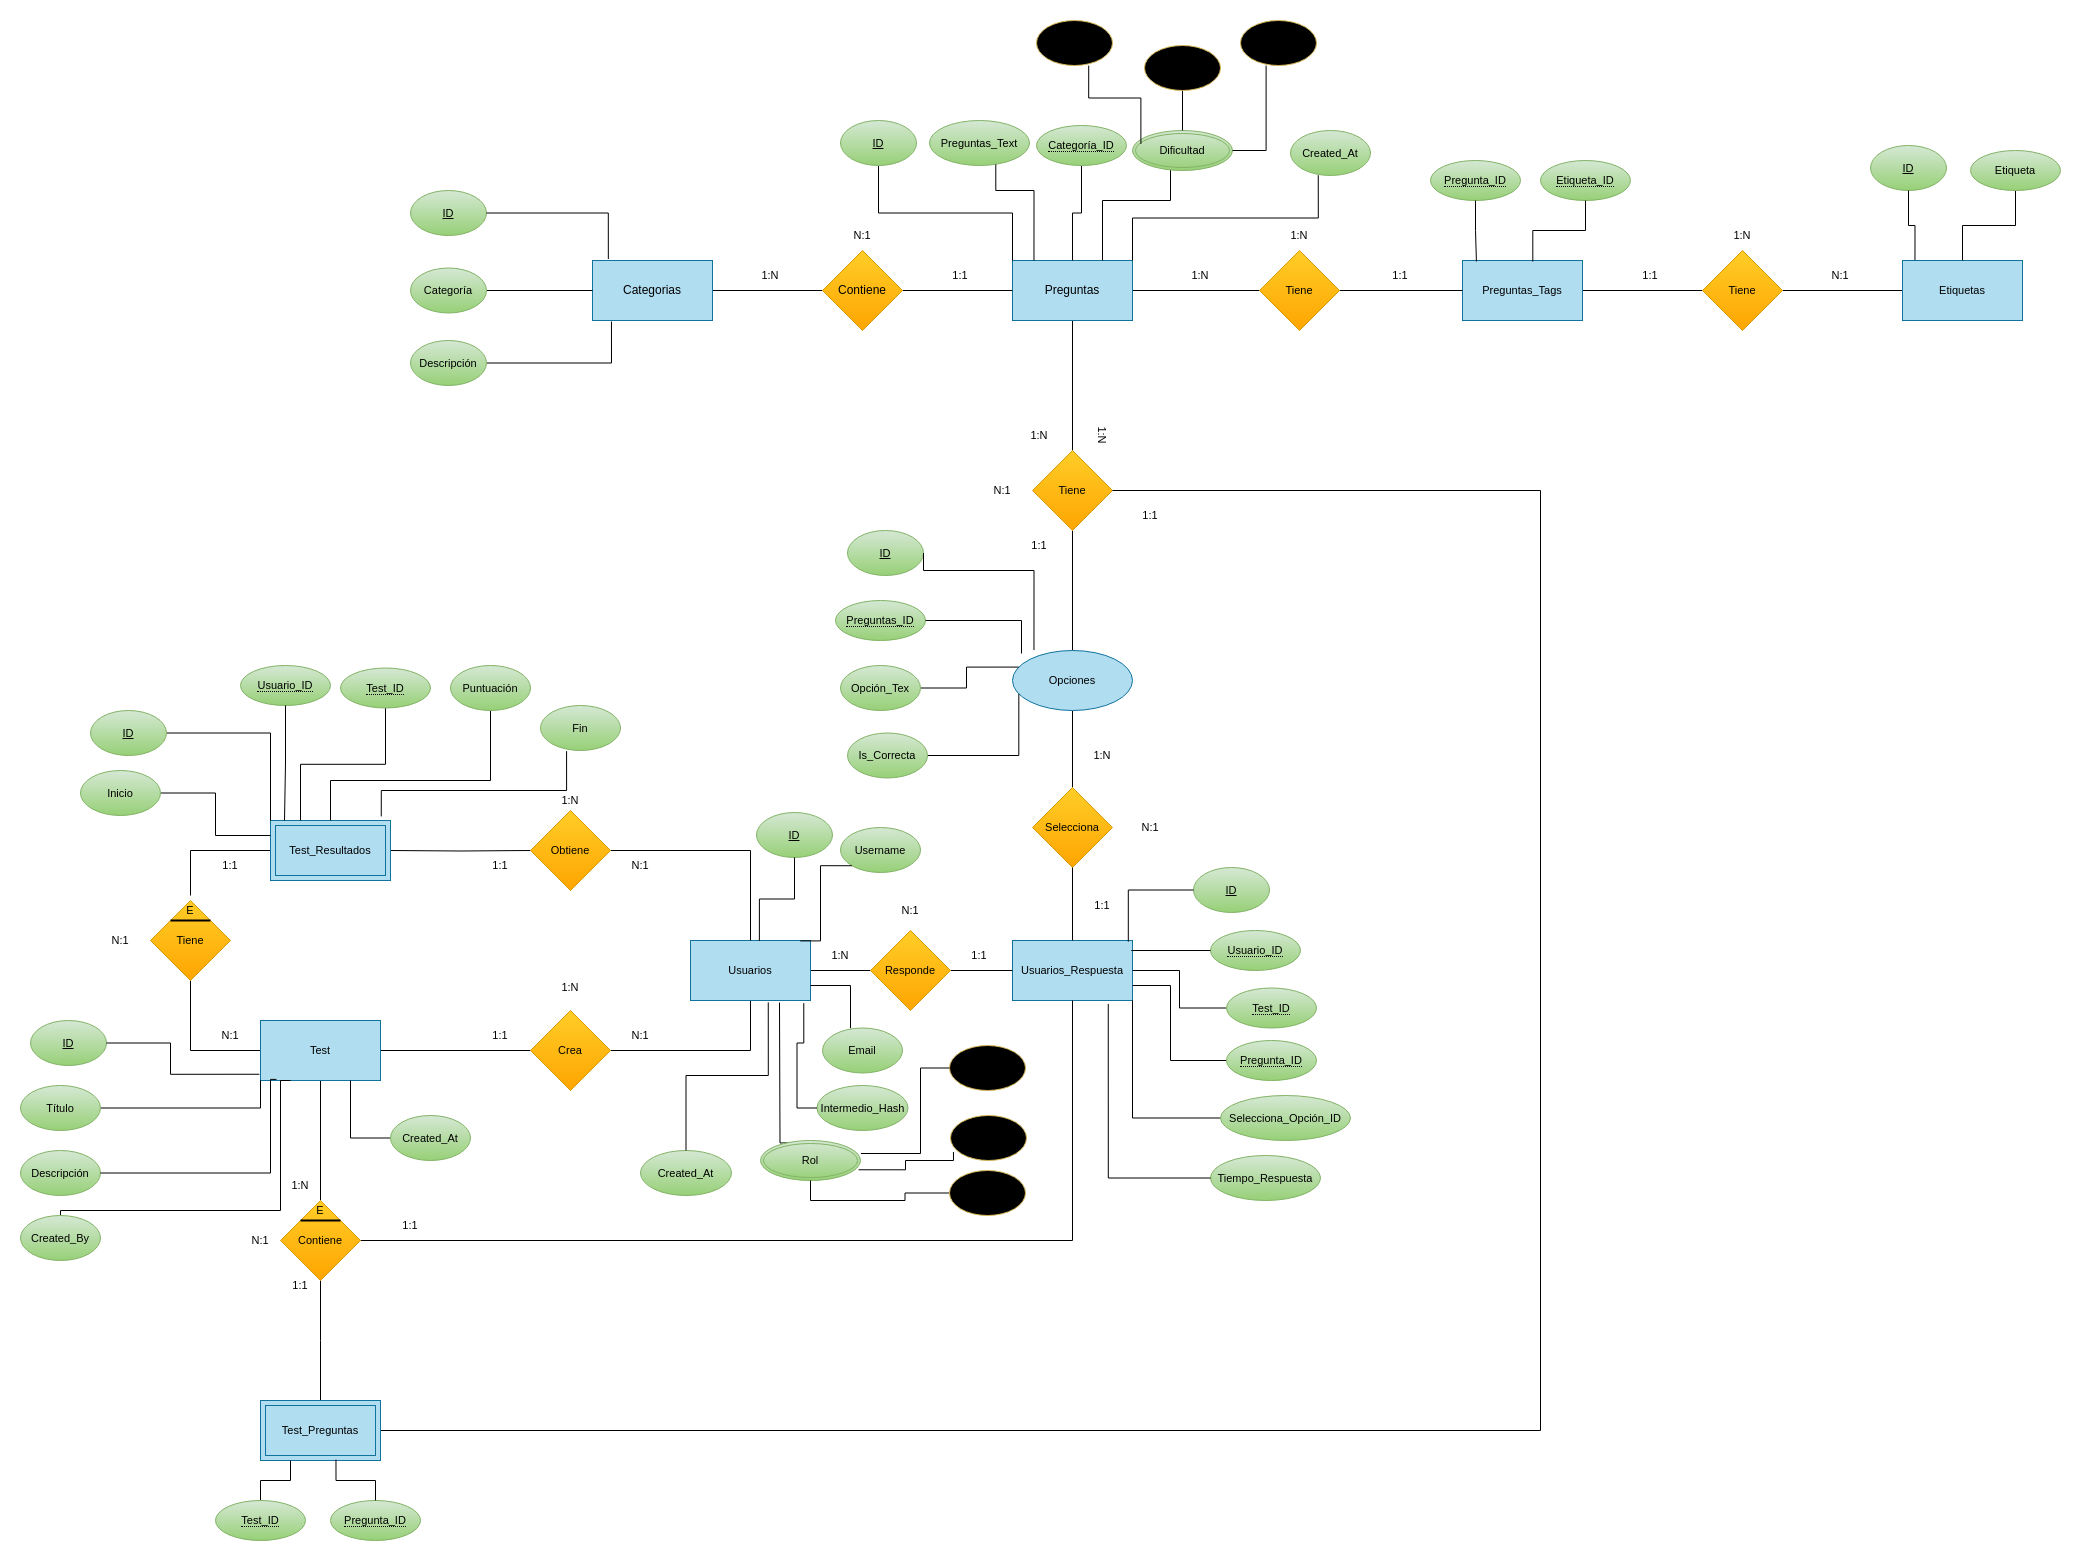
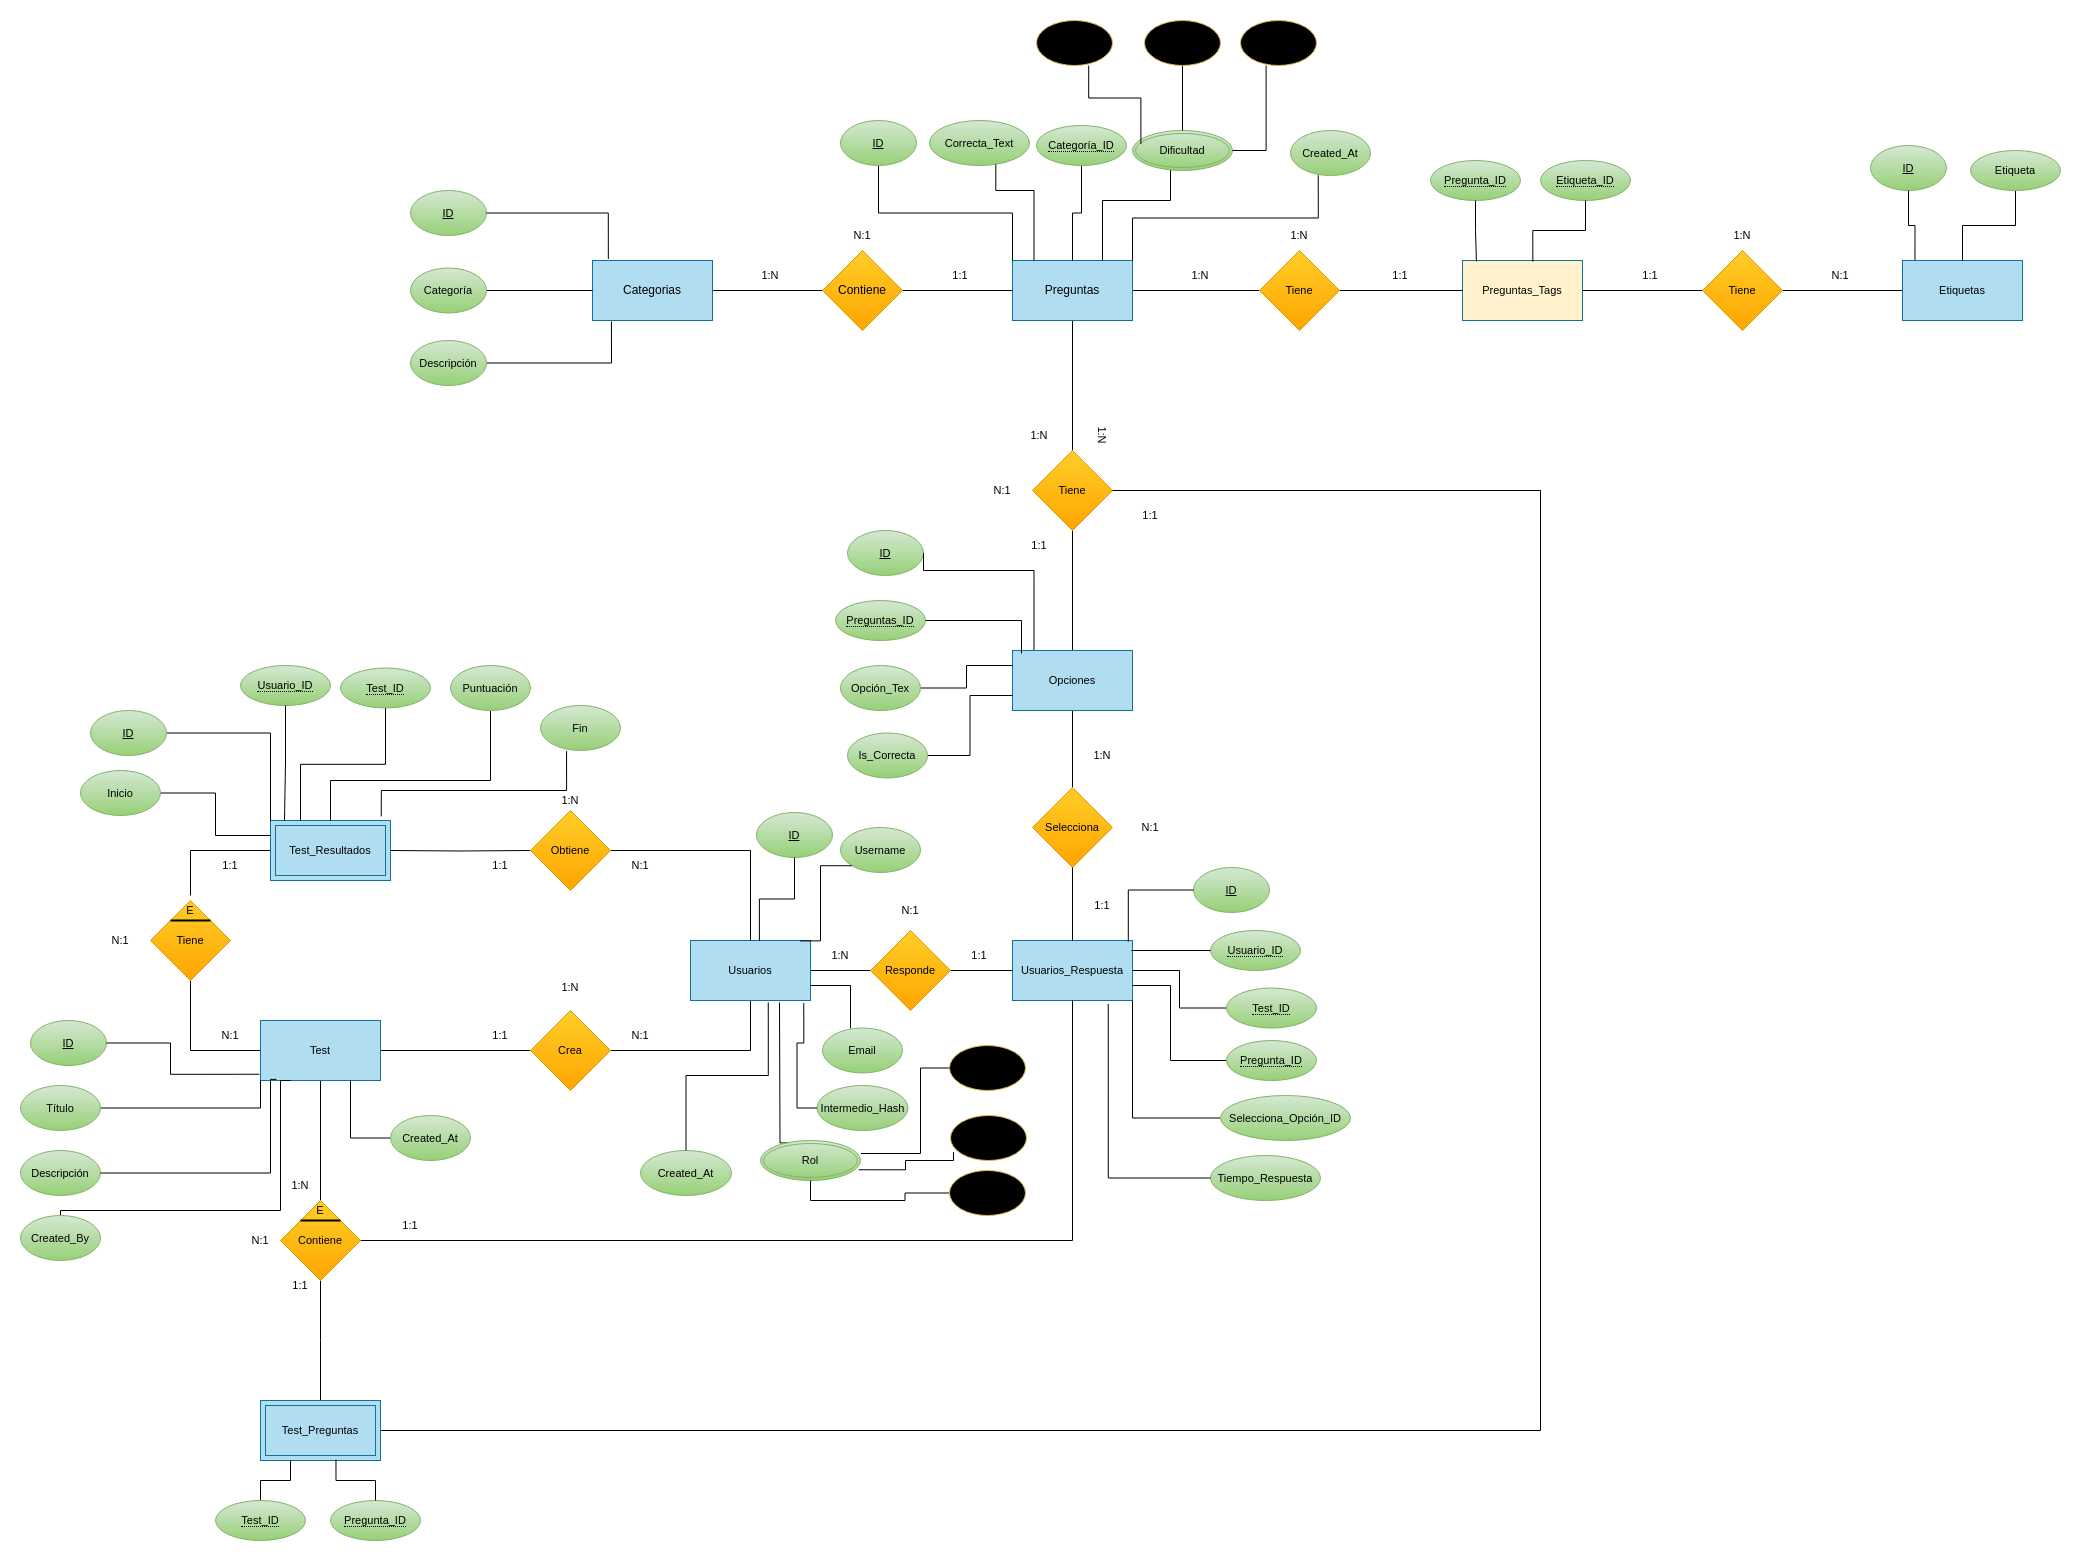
node "Intermedio": moved (1183, 68) -> (1183, 43)
node "Preguntas_Text": label "Preguntas_Text" -> "Correcta_Text"
node "Preguntas_Tags": fillcolor #b1ddf0 -> #fff2cc
node "Opciones": shape ellipse -> rectangle
